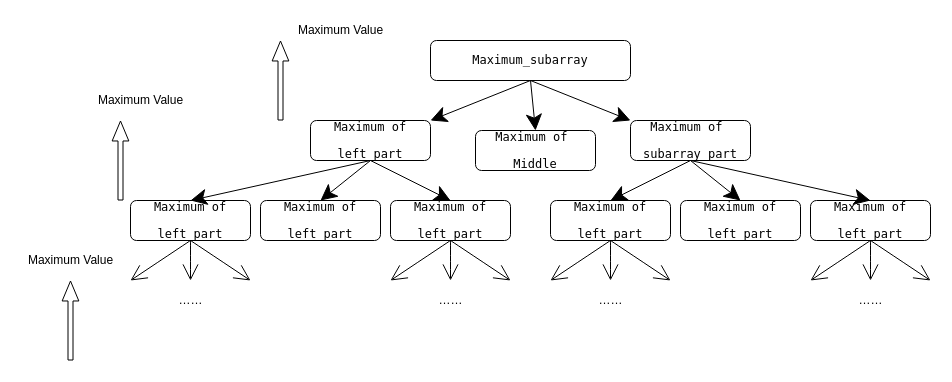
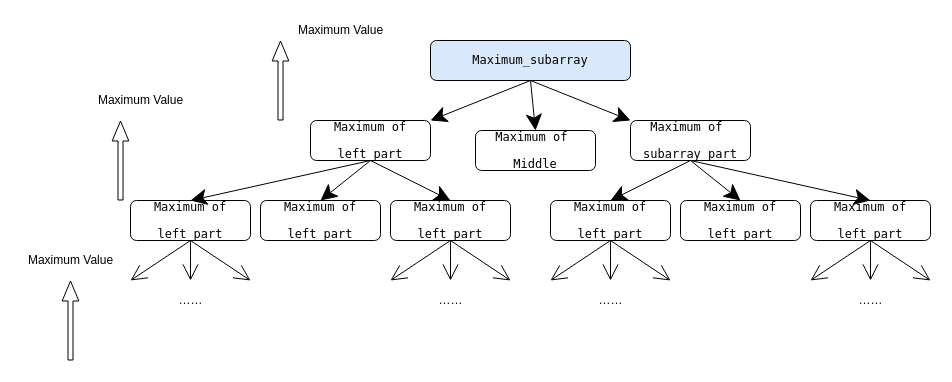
node "Maximum_subarray": fillcolor #ffffff -> #dae8fc
